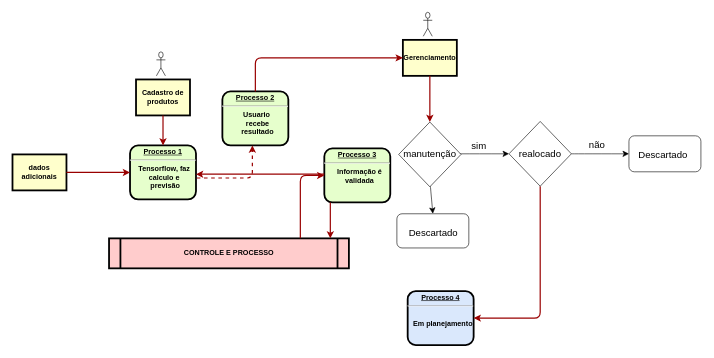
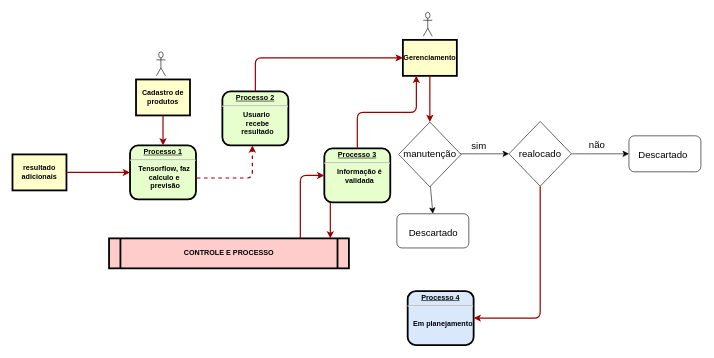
node "dados adicionais": label "dados adicionais" -> "resultado adicionais"
edge "Processo 3 Informação é validada" -> "Processo 1 Tensorflow, faz calculo e previsão": now "Processo 3 Informação é validada" -> "Gerenciamento"
